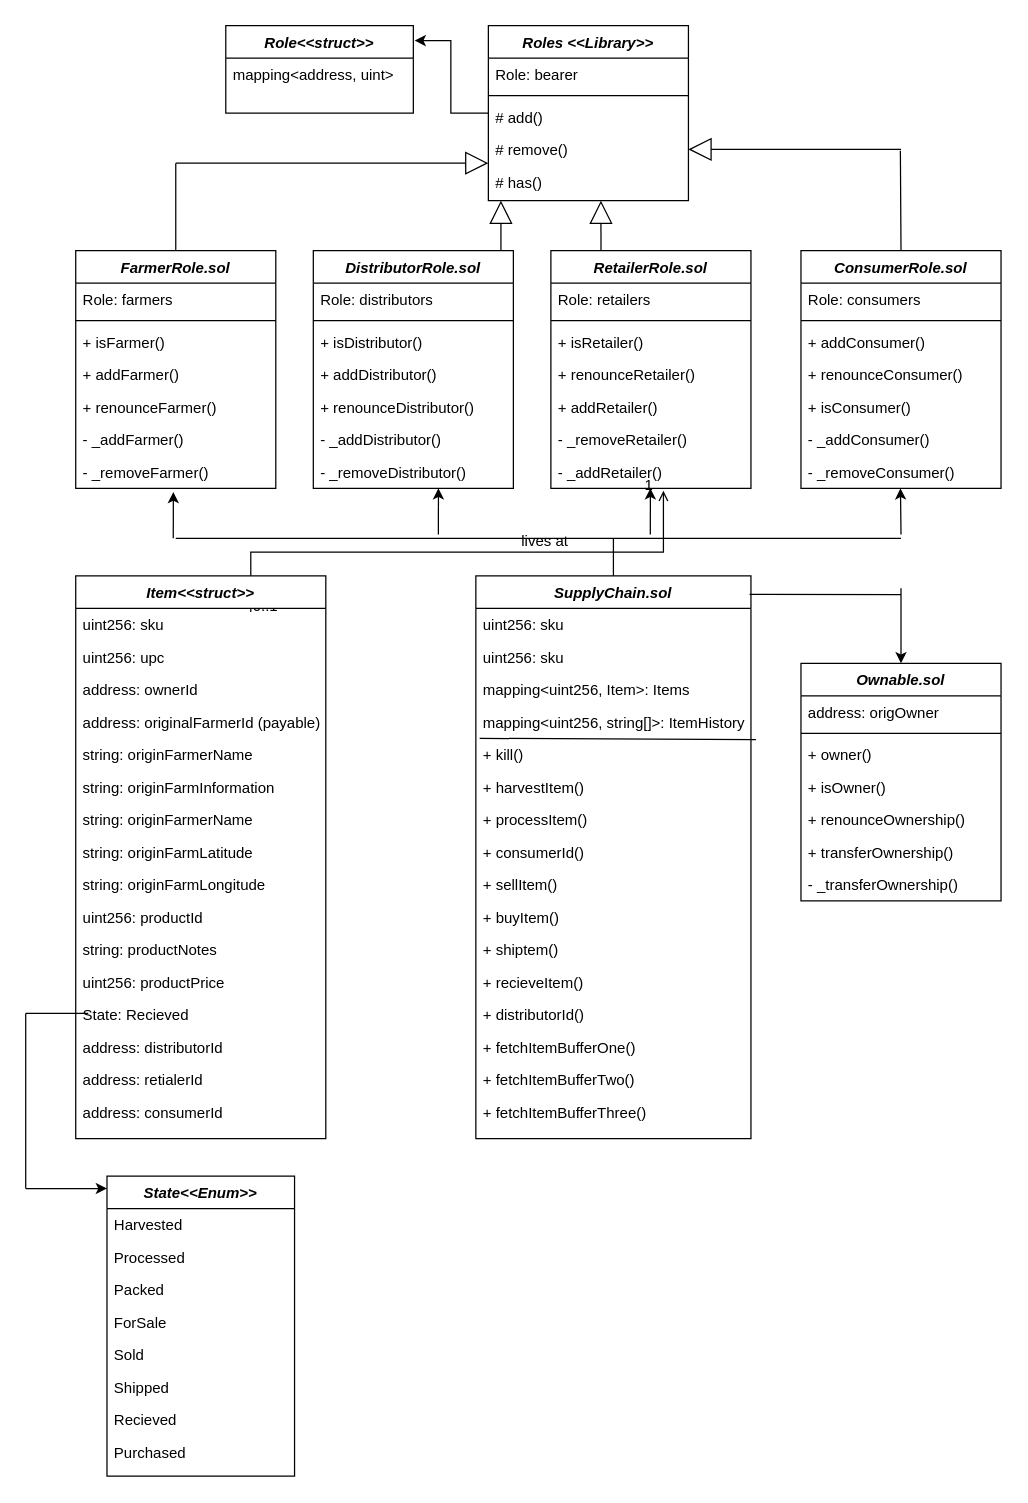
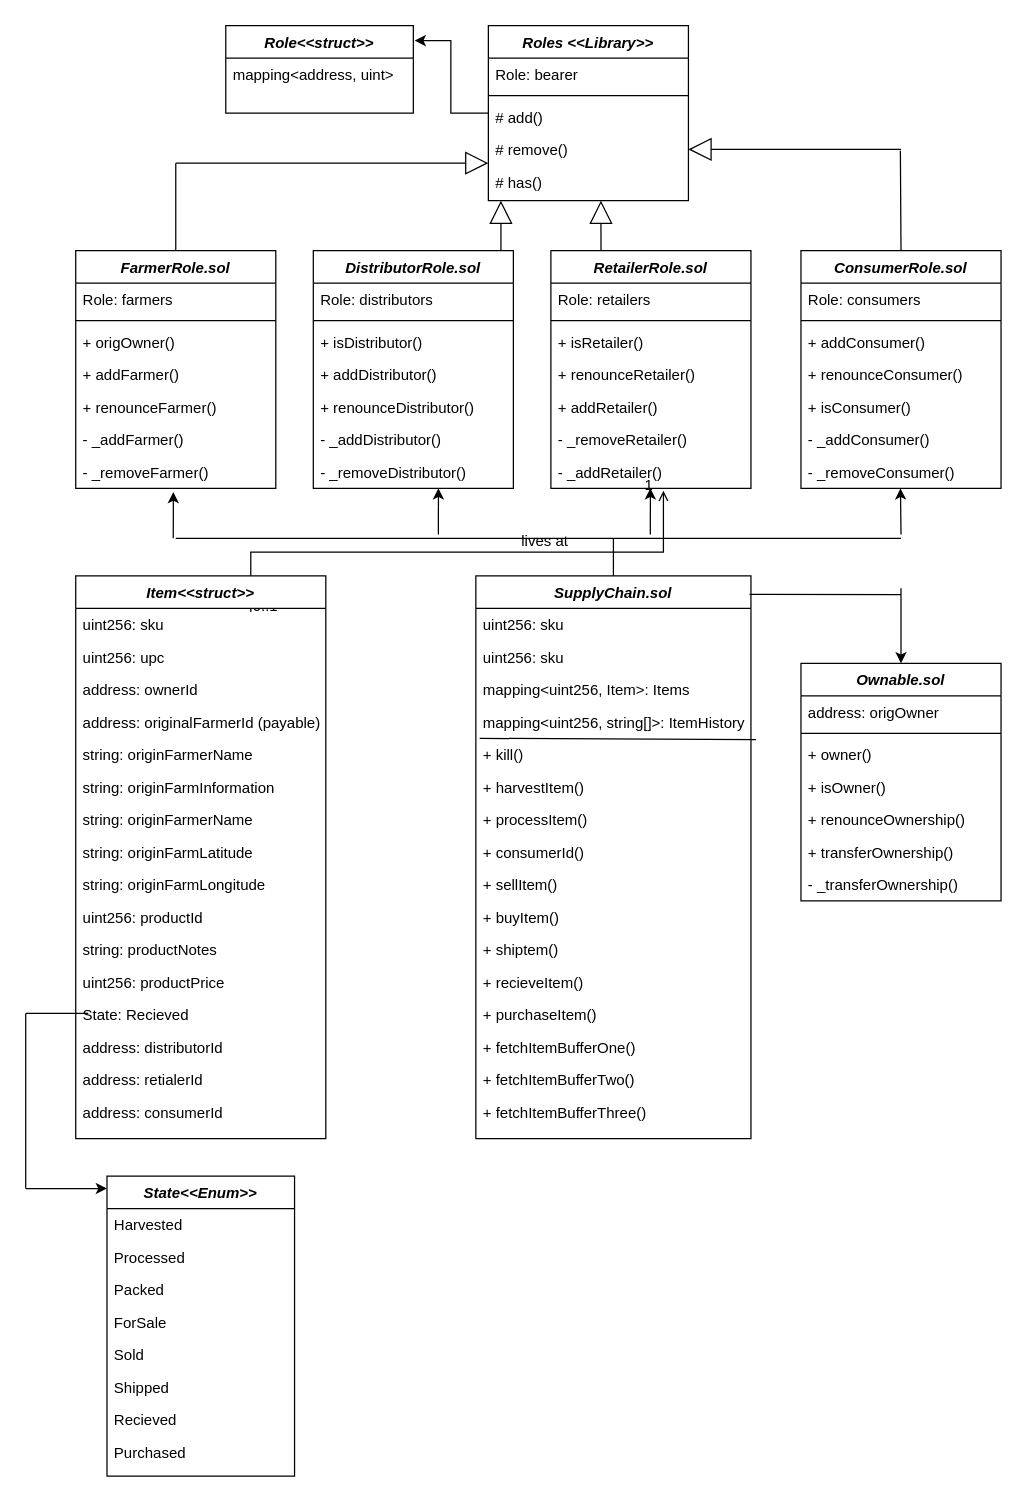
node "+ isFarmer()": label "+ isFarmer()" -> "+ origOwner()"
node "+ distributorId()": label "+ distributorId()" -> "+ purchaseItem()"
